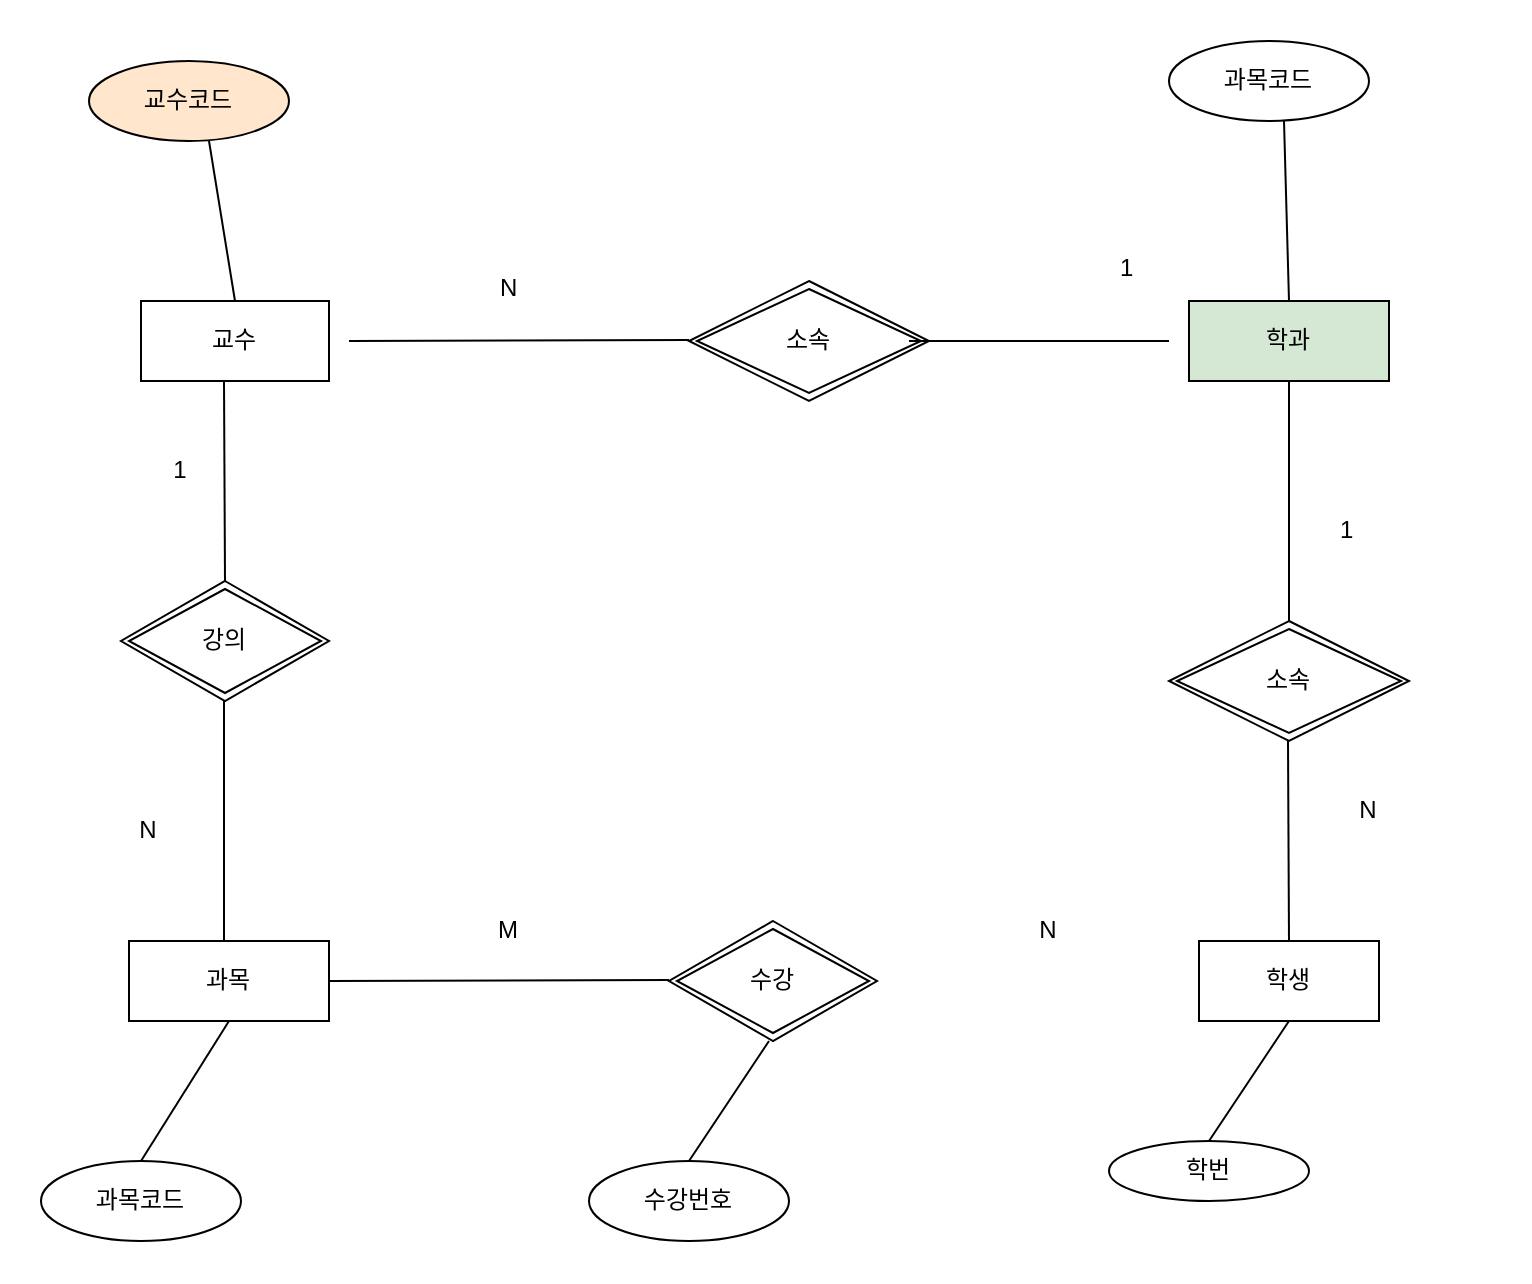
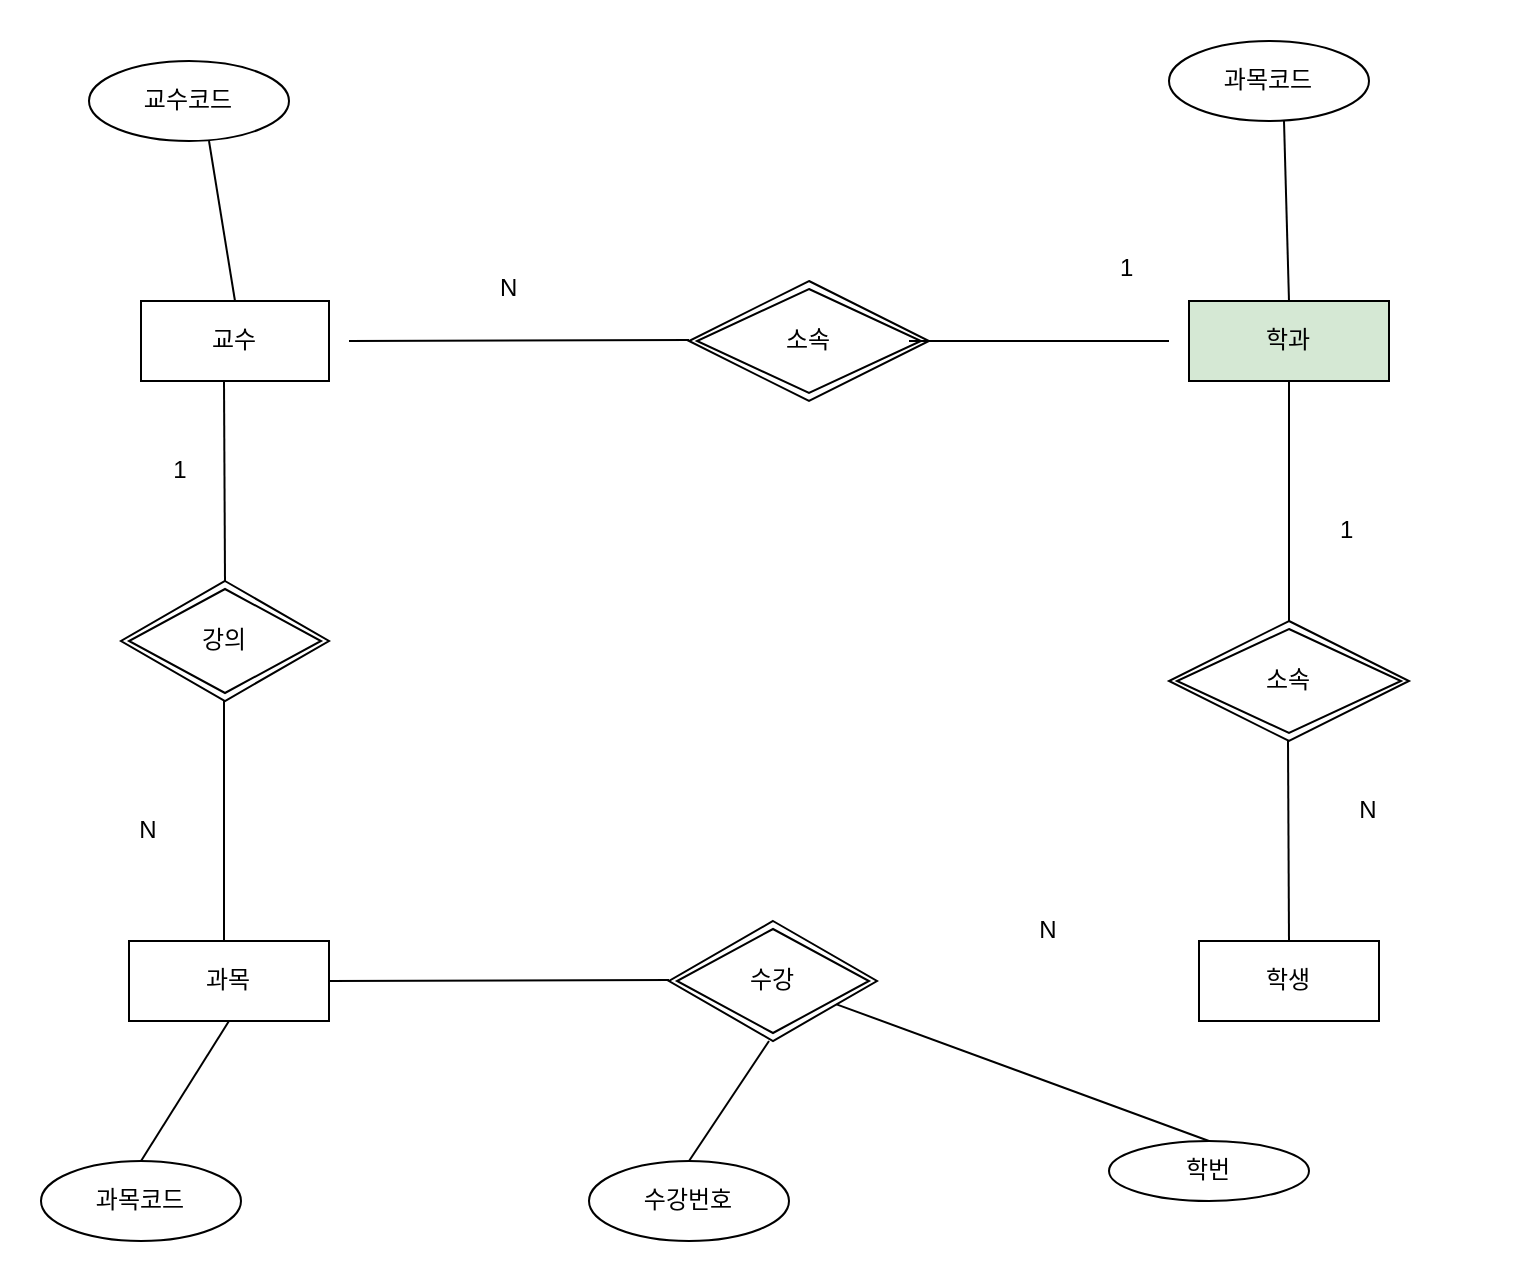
node "교수코드": fillcolor #ffe6cc -> #ffffff
node "M": removed
edge "학생" -- "학번": now "수강" -- "학번"
